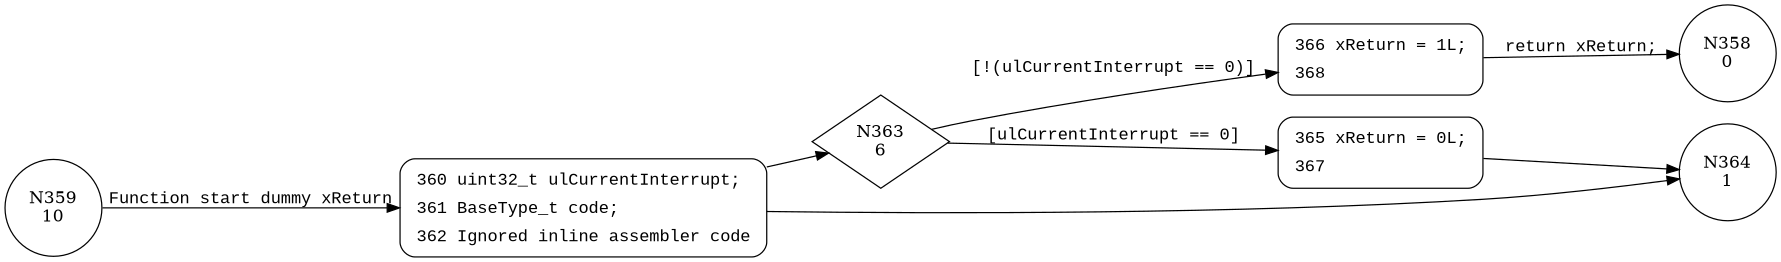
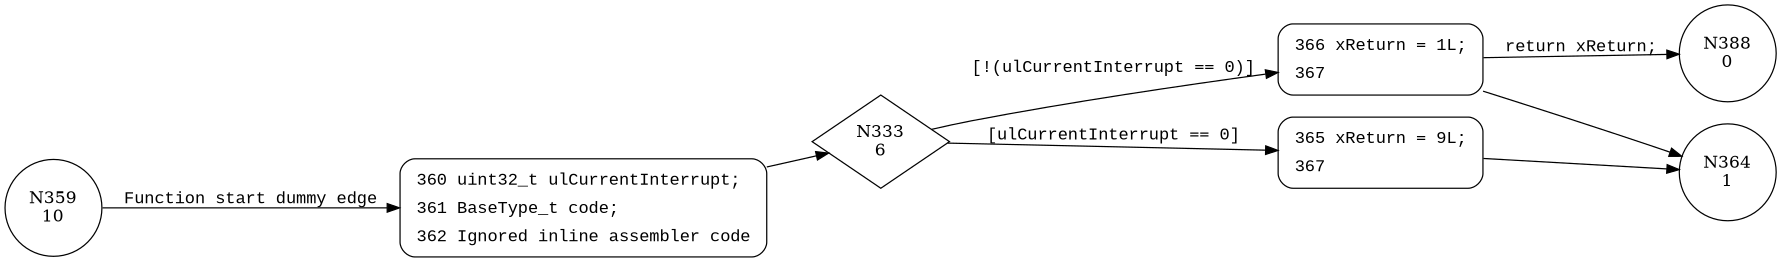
node "N358 0": label "N358 0" -> "N388 0"
node "366": text "368" -> "367"
node "365": text "xReturn = 0L;" -> "xReturn = 9L;"
node "N363 6": label "N363 6" -> "N333 6"
edge "N359 10" -> "360": label "Function start dummy xReturn" -> "Function start dummy edge"
edge "360" -> "N364 1": now "366" -> "N364 1"
